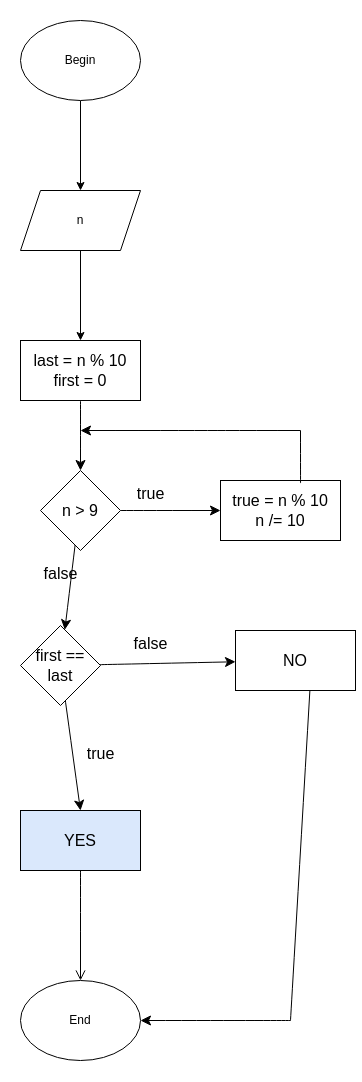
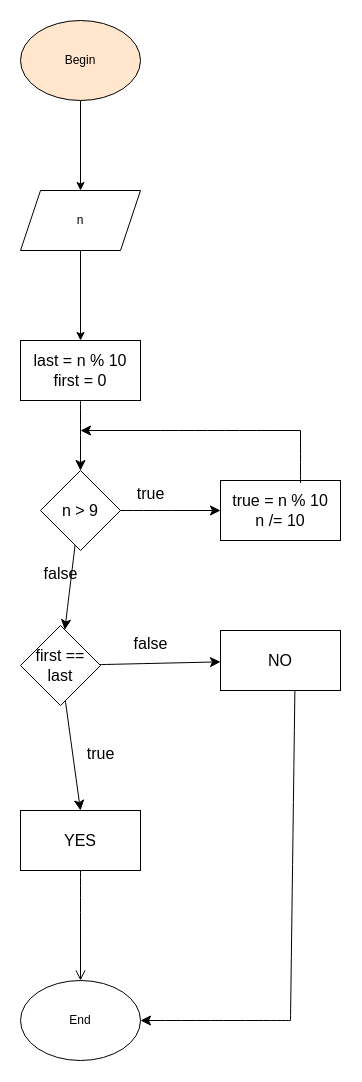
node "Begin": fillcolor #ffffff -> #ffe6cc
node "NO": moved (296, 661) -> (281, 661)
node "YES": fillcolor #dae8fc -> #ffffff
